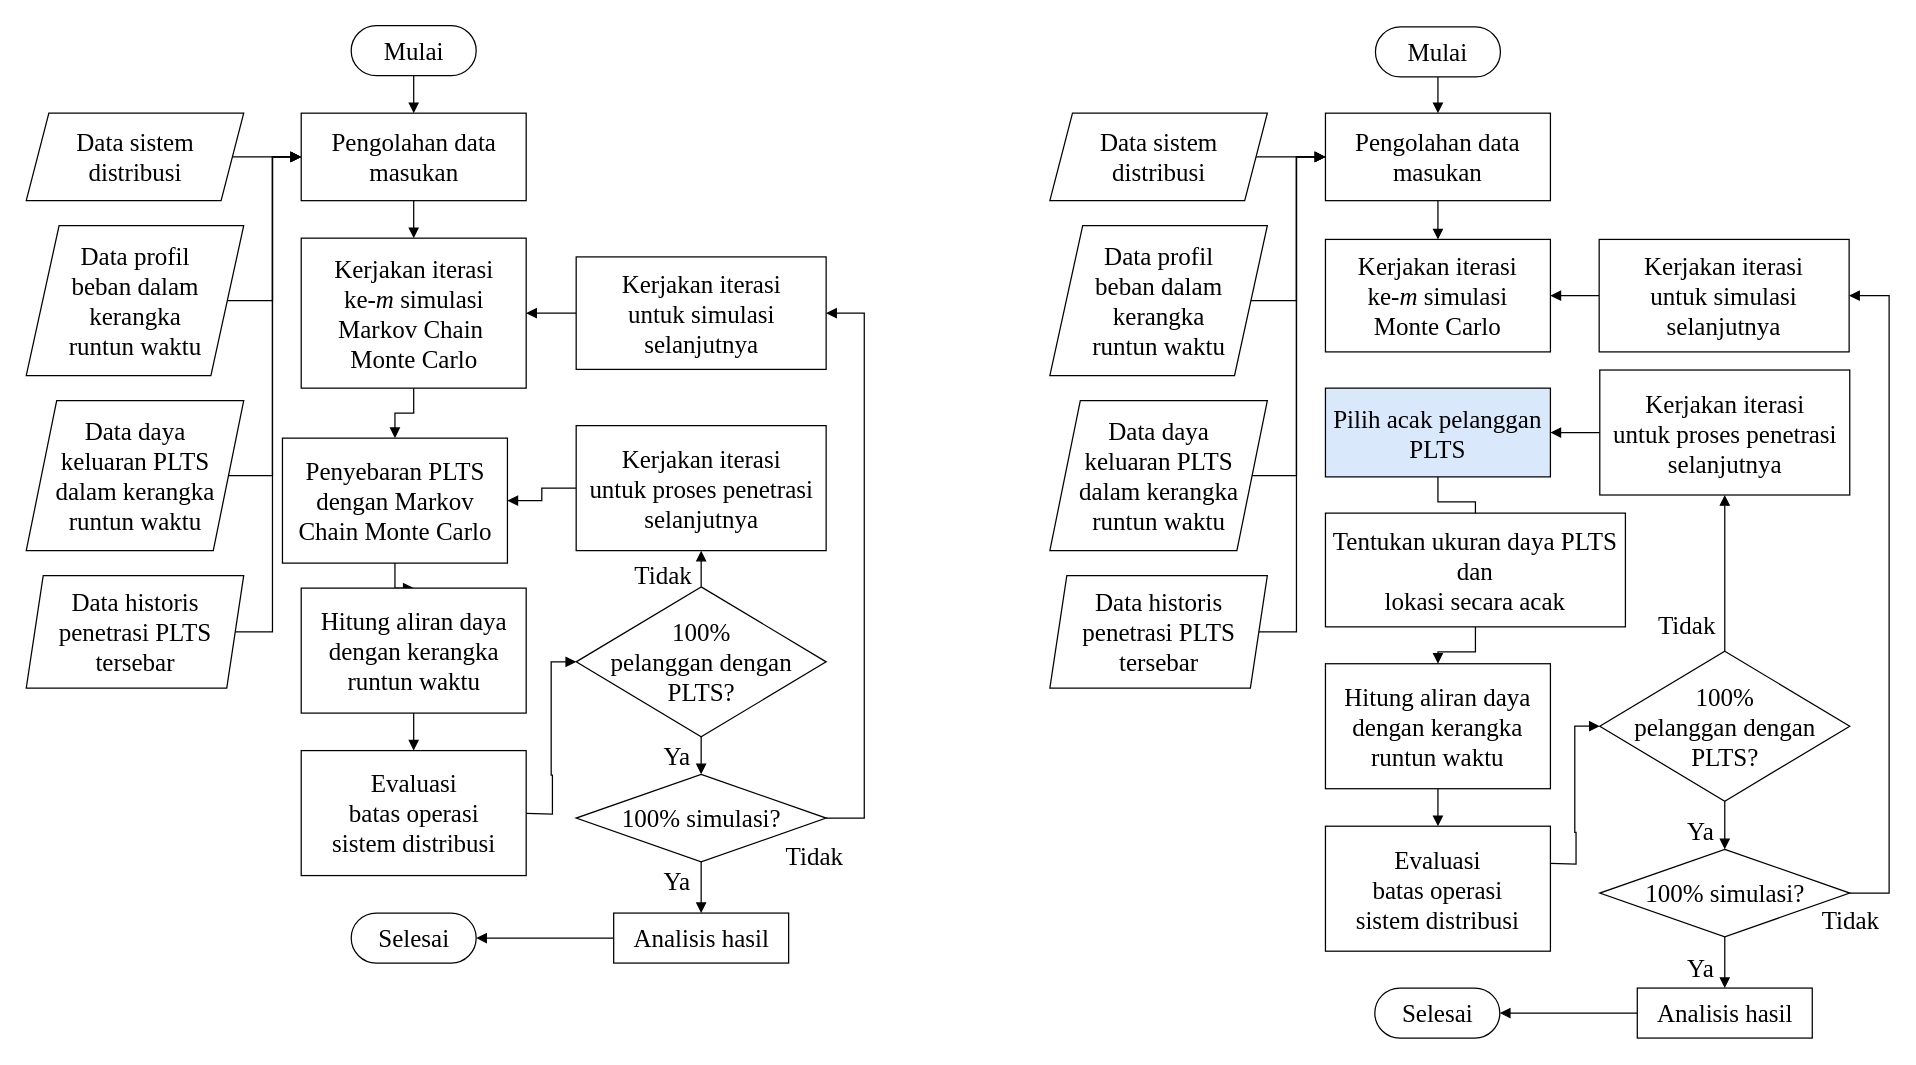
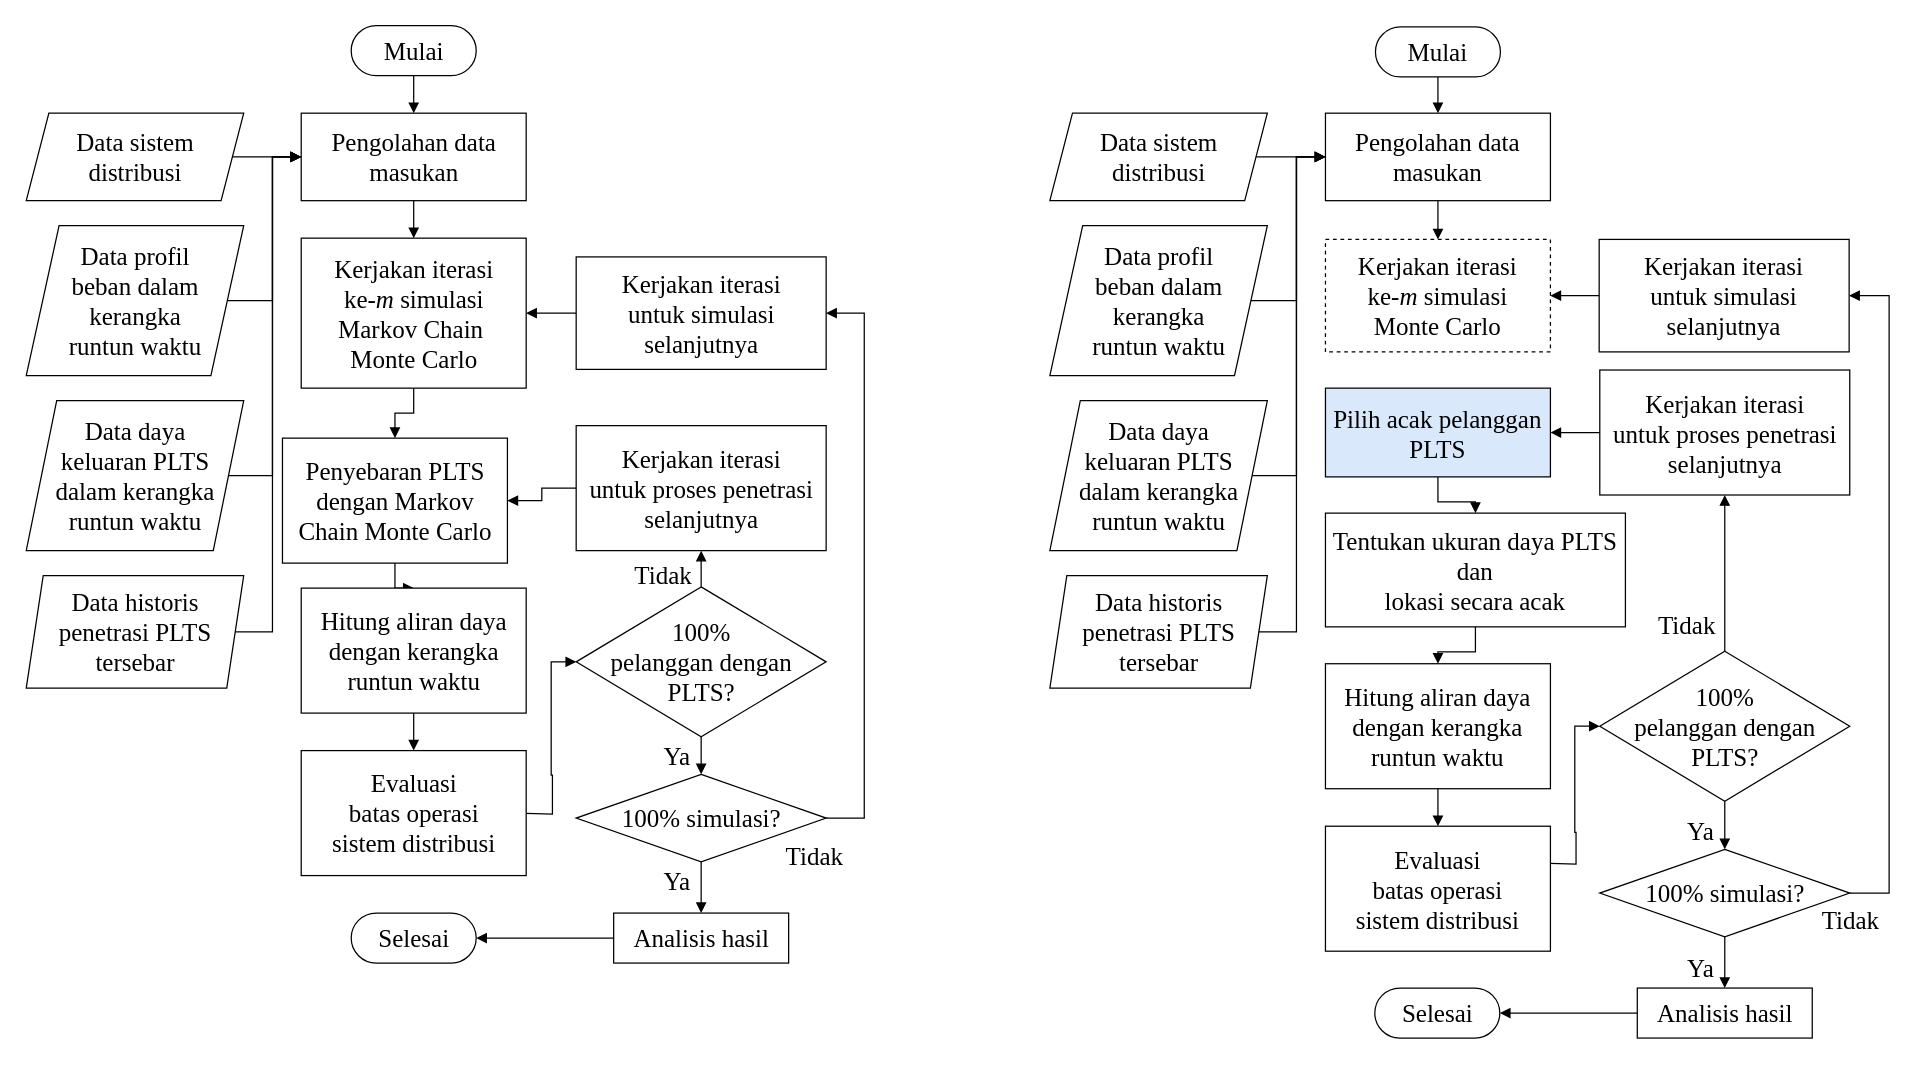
node "Kerjakan iterasi ke-m simulasi Monte Carlo": style solid -> dashed
edge "Pilih acak pelanggan PLTS" -- "Tentukan ukuran daya PLTS dan lokasi secara acak": arrowhead none -> block
